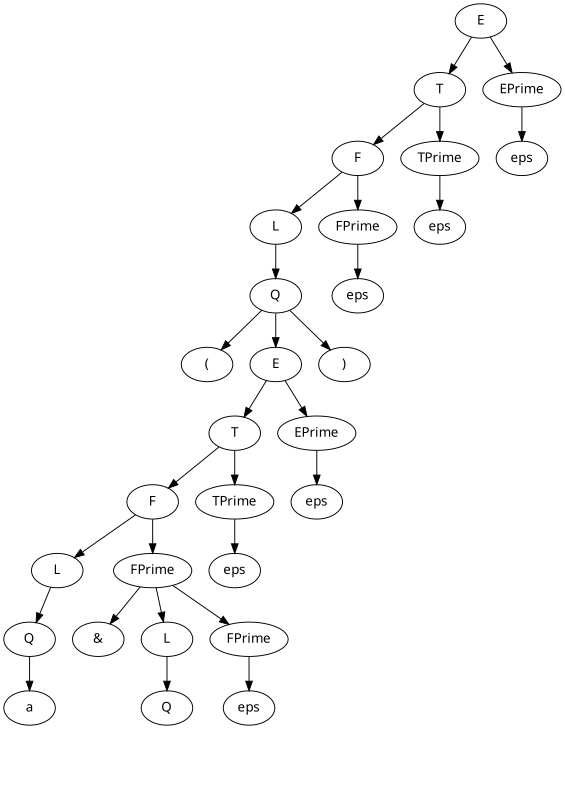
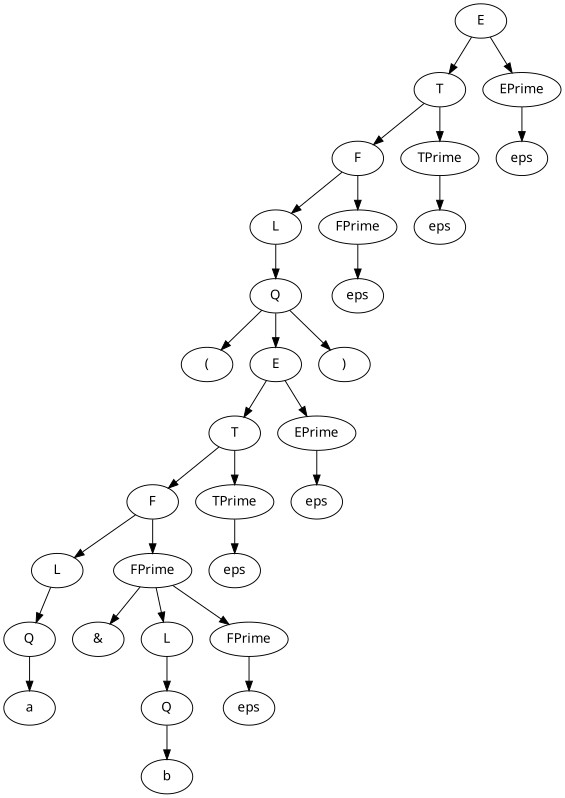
node "b": added
